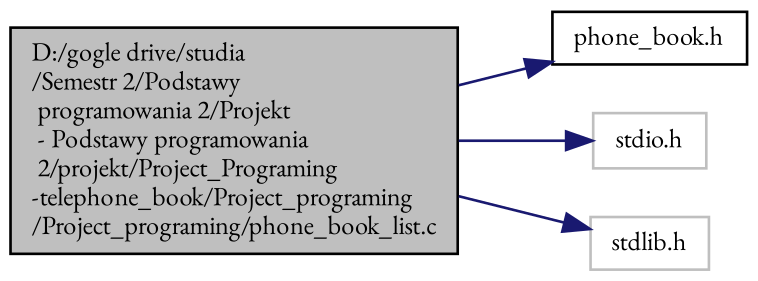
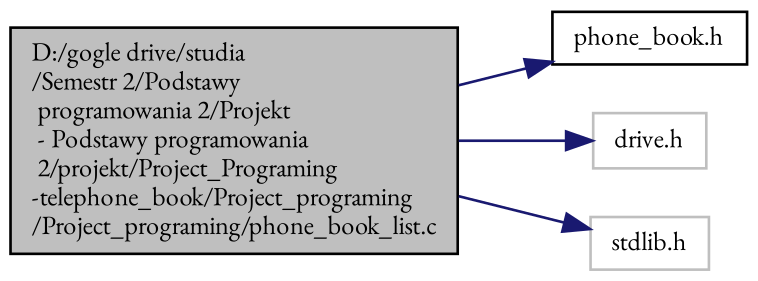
node "stdio.h": label "stdio.h" -> "drive.h"
